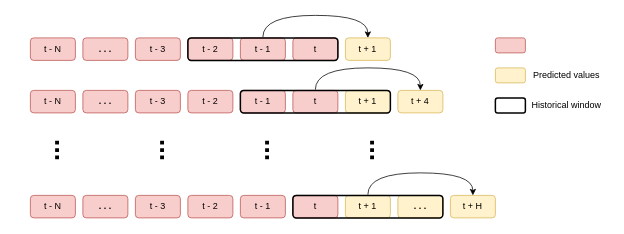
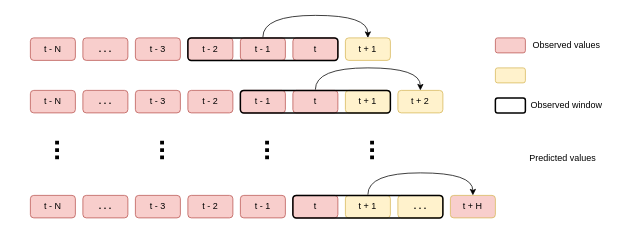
node "Observed values": added
node "Predicted values": moved (567, 75) -> (563, 158)
node "t + 4": label "t + 4" -> "t + 2"
node "Historical window": label "Historical window" -> "Observed window"
node "t + H": fillcolor #fff2cc -> #f8cecc
